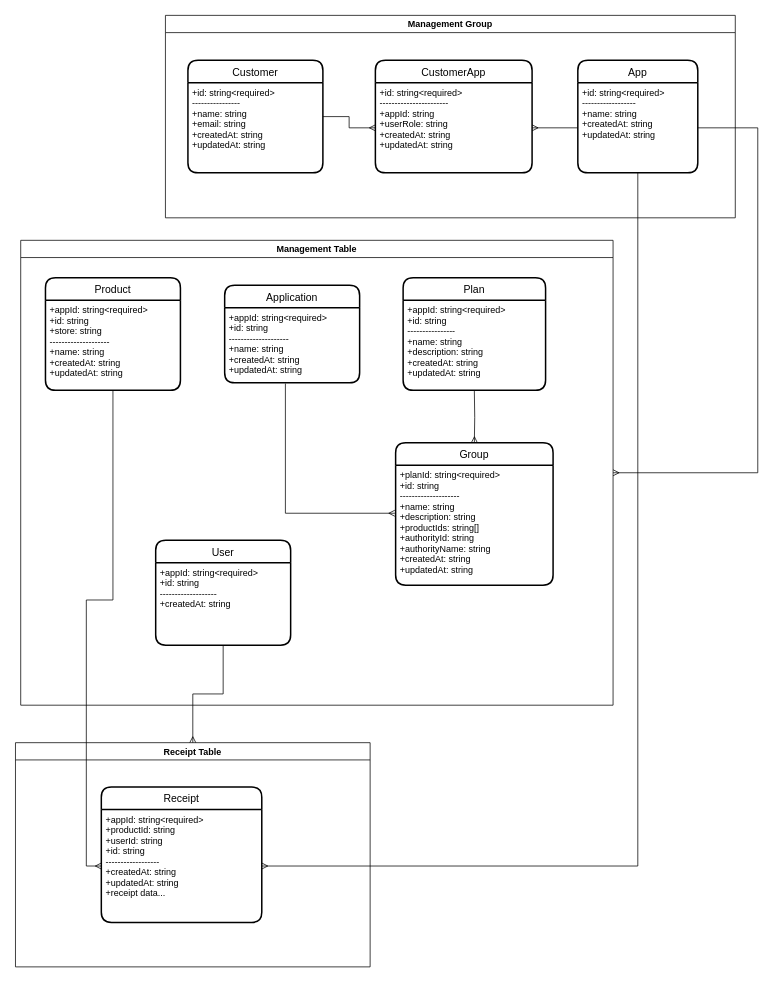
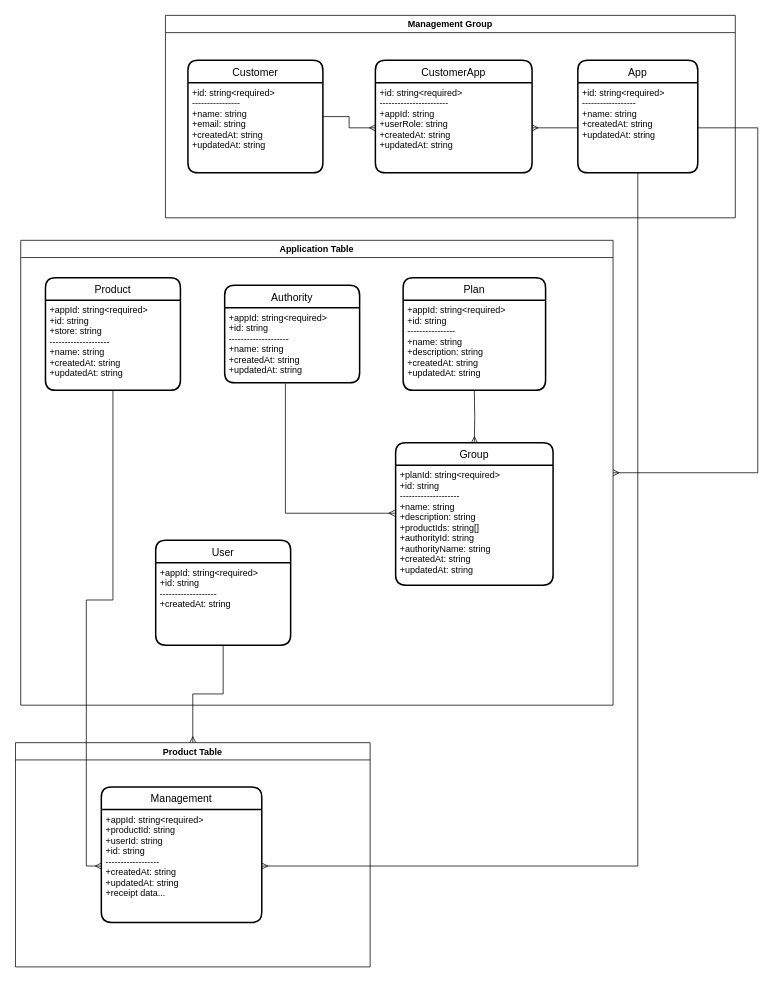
node "Management Table": label "Management Table" -> "Application Table"
node "Application": label "Application" -> "Authority"
node "Receipt Table": label "Receipt Table" -> "Product Table"
node "Receipt": label "Receipt" -> "Management"
